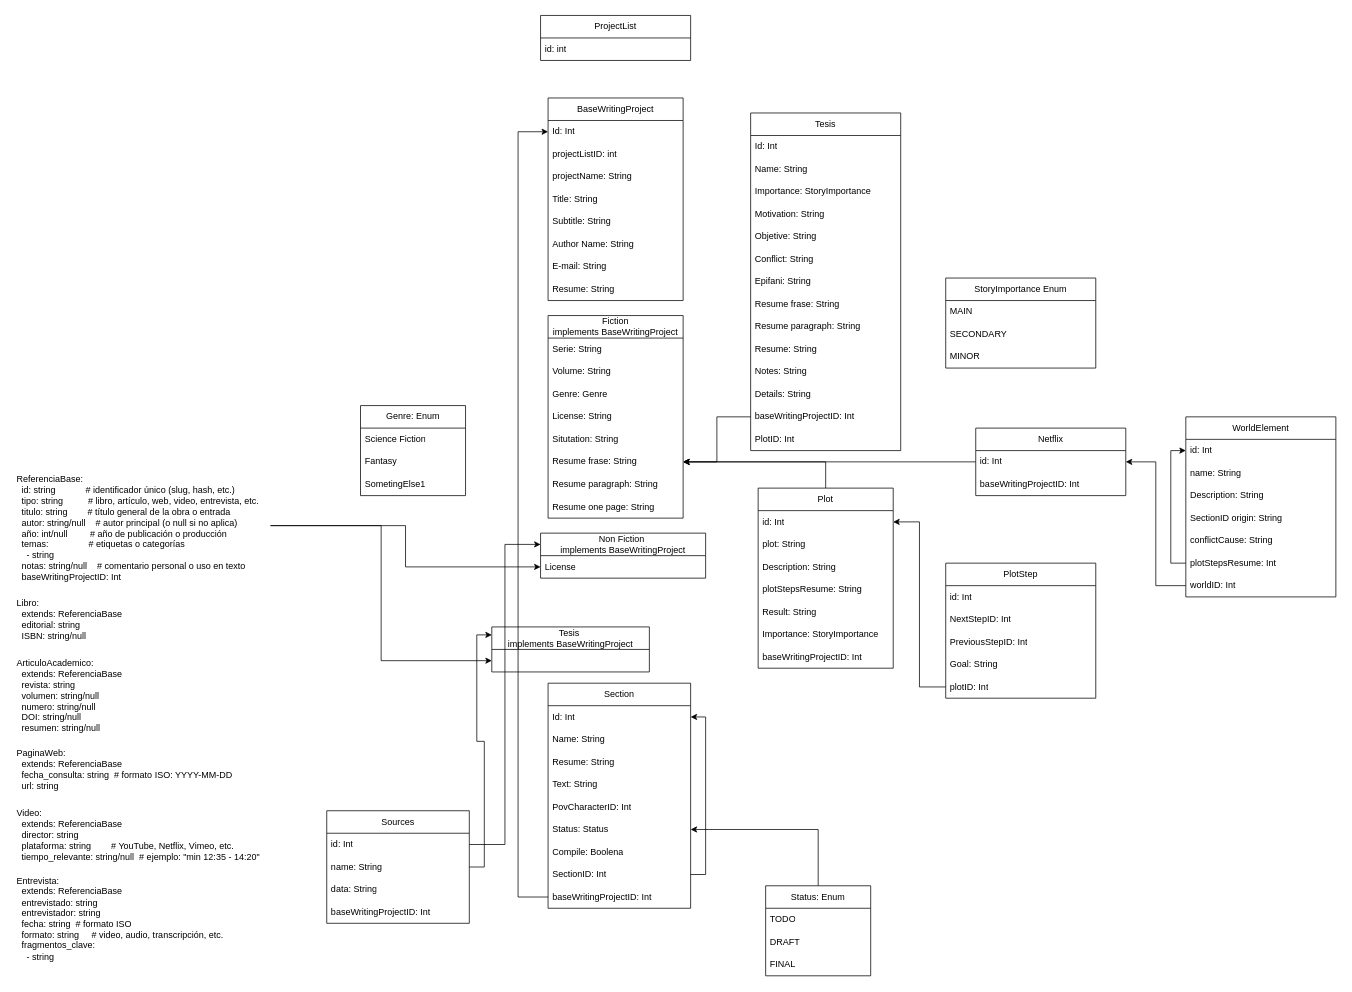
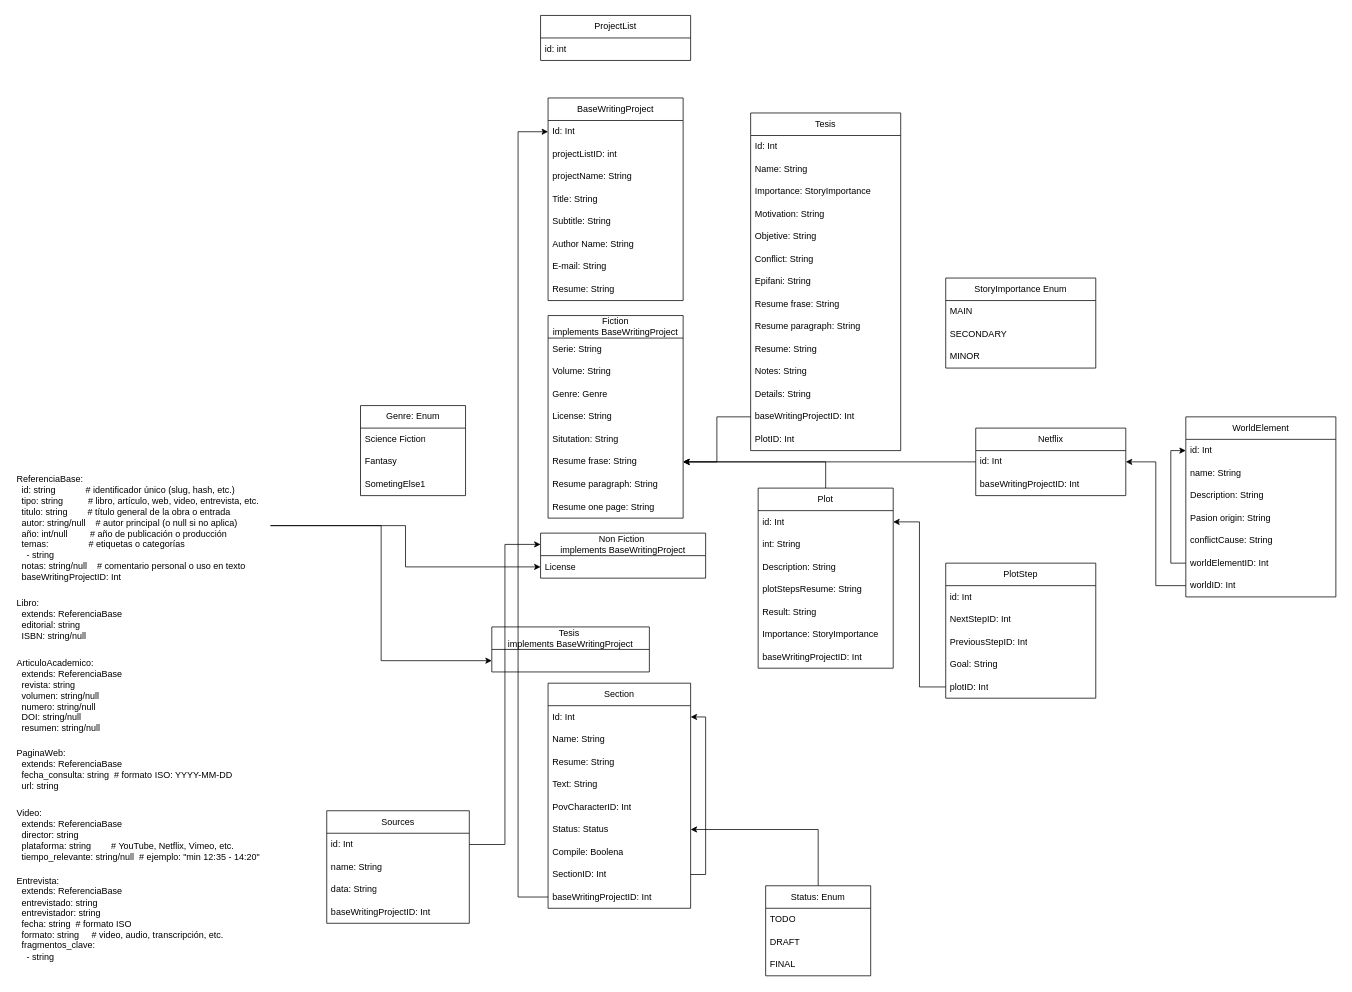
node "SectionID origin: String": label "SectionID origin: String" -> "Pasion origin: String"
node "plot: String": label "plot: String" -> "int: String"
node "plotStepsResume: Int": label "plotStepsResume: Int" -> "worldElementID: Int"
edge "Sources" -> "Tesis implements BaseWritingProject": removed
